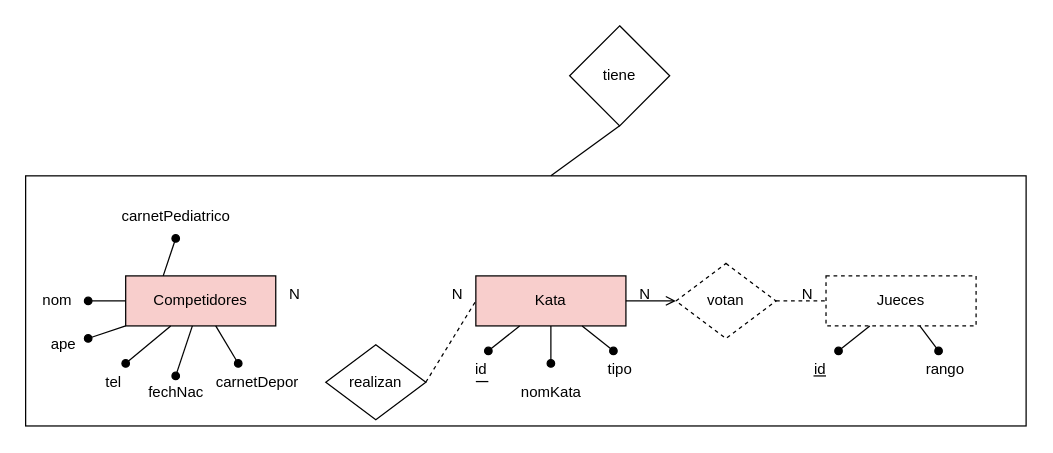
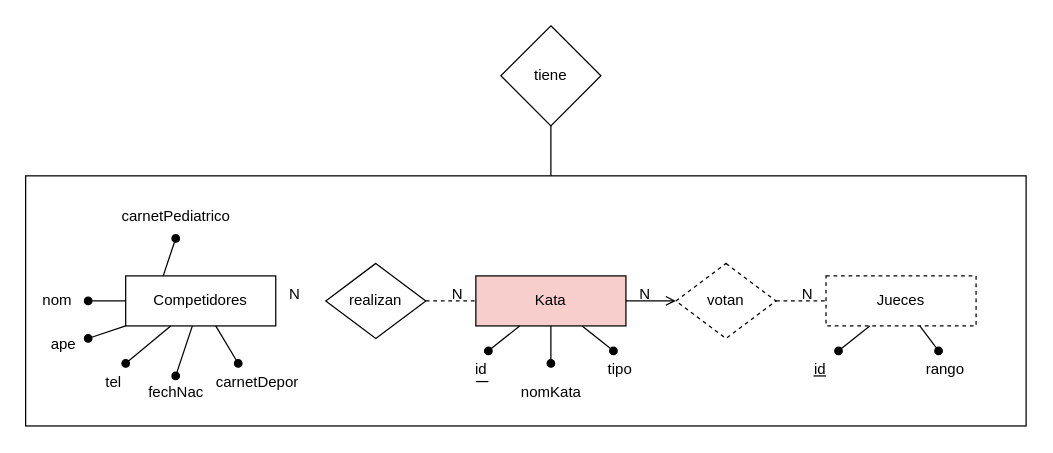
node "tiene": moved (619, 76) -> (551, 76)
node "Competidores": fillcolor #f8cecc -> #ffffff
node "realizan": moved (376, 382) -> (376, 301)
